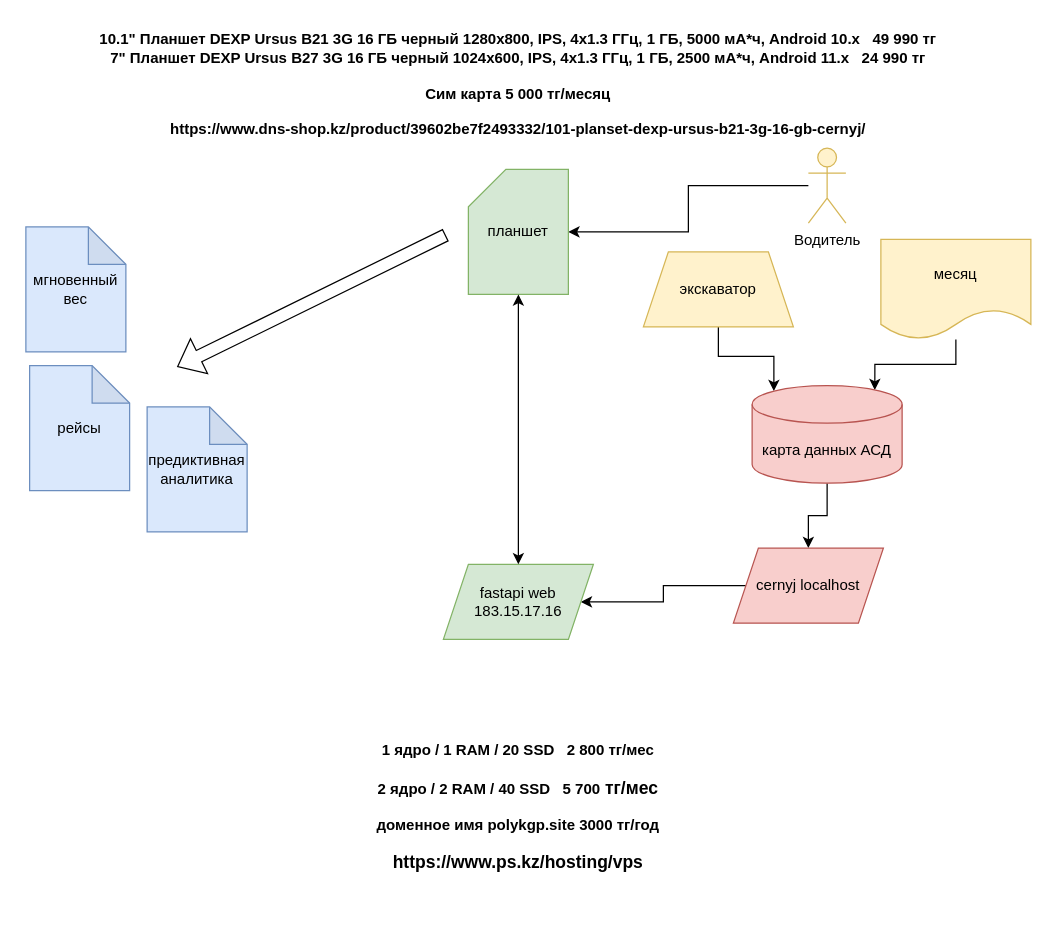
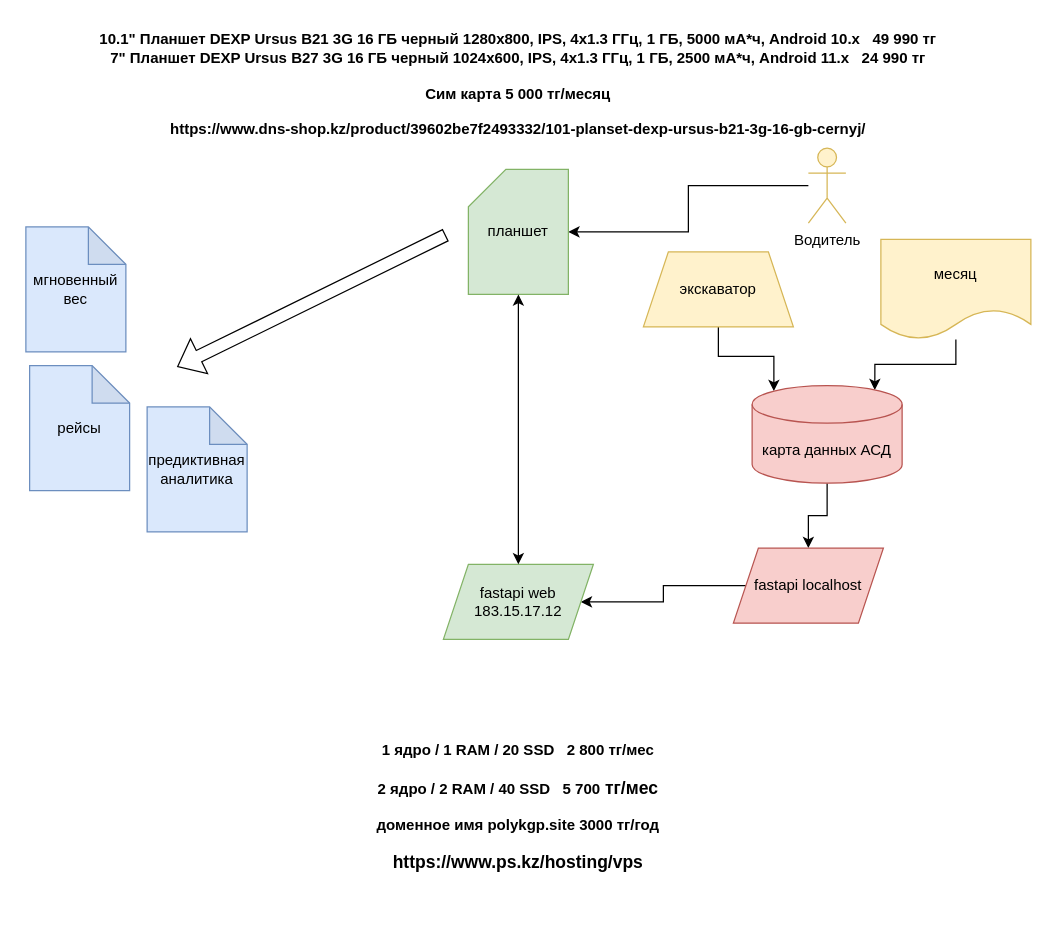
node "cernyj localhost": label "cernyj localhost" -> "fastapi localhost"
node "fastapi web 183.15.17.16": label "fastapi web 183.15.17.16" -> "fastapi web 183.15.17.12"
